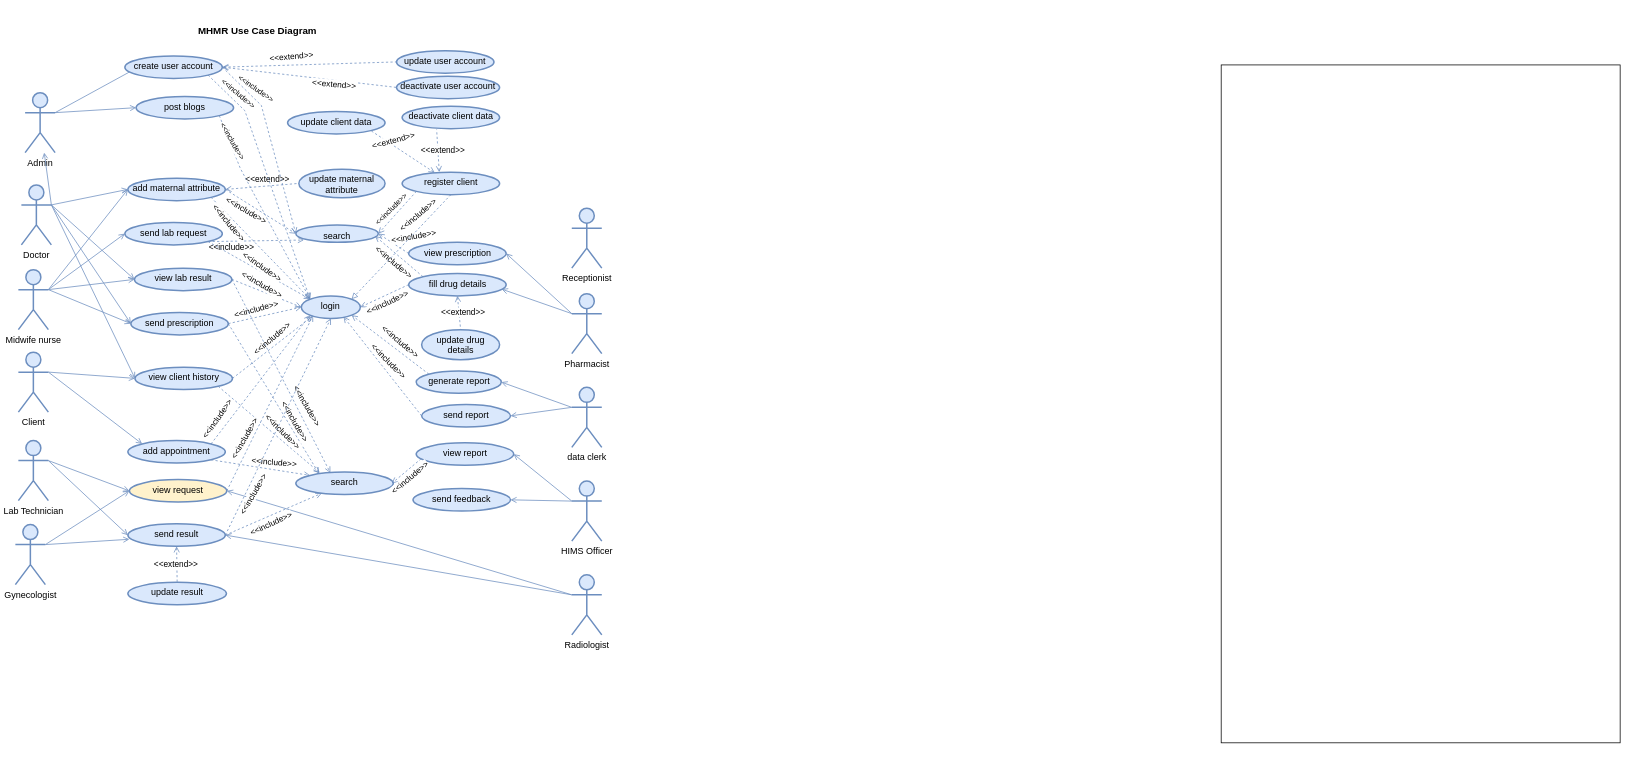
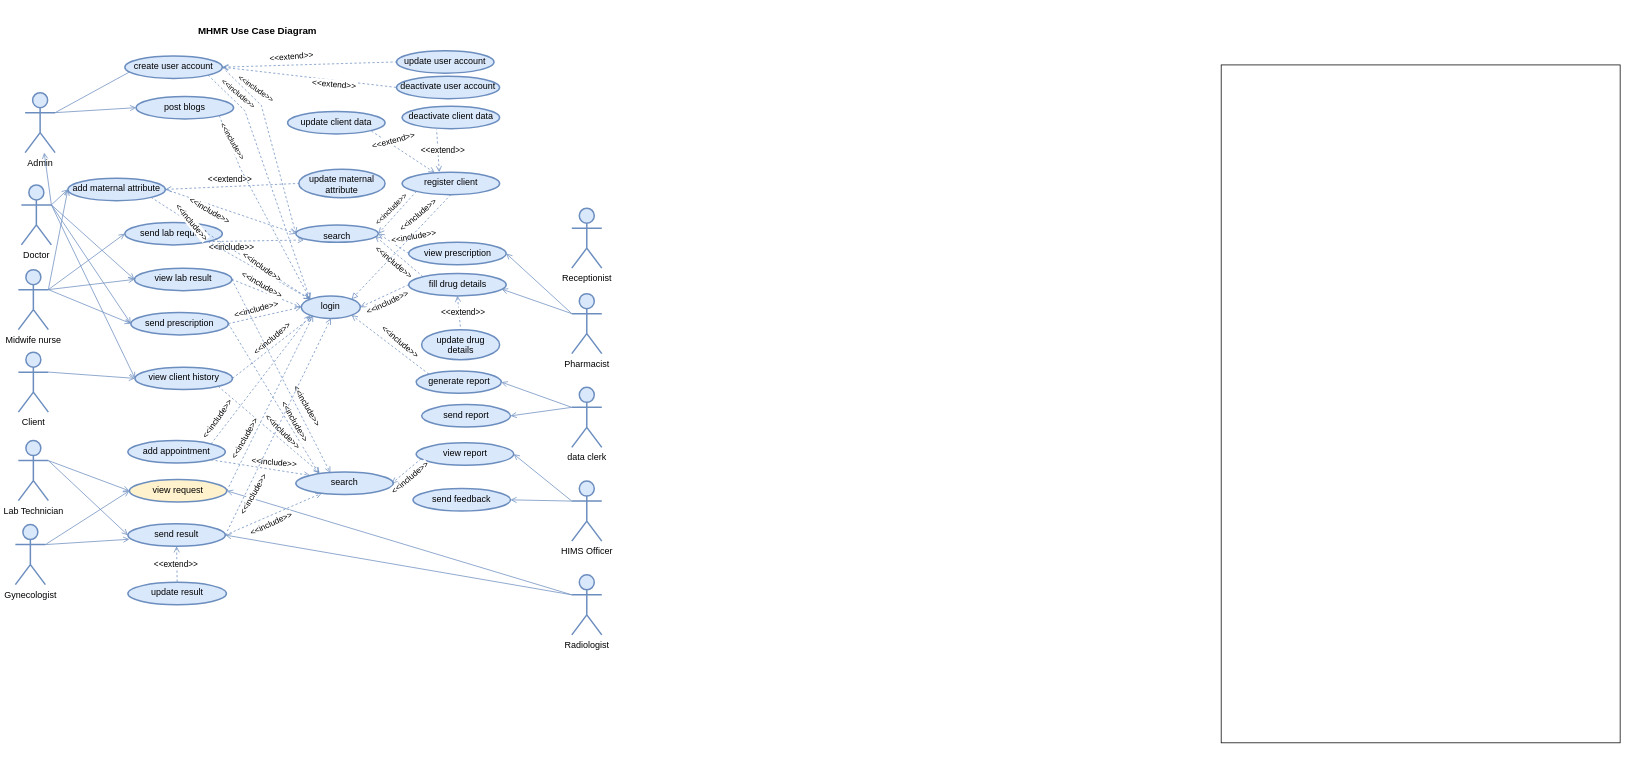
node "add maternal attribute": moved (177, 189) -> (117, 189)
edge "send report" -> "login": removed, label "<<include>>"
edge "Client" -> "add appointment": removed
